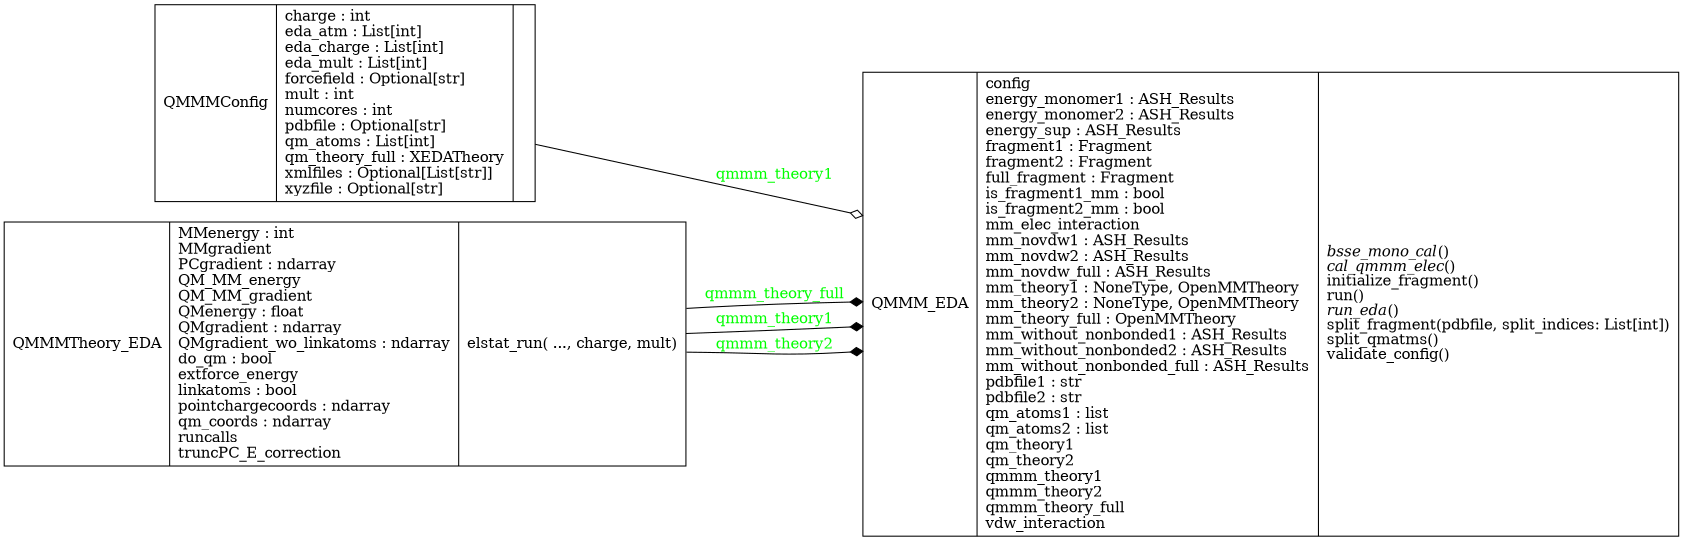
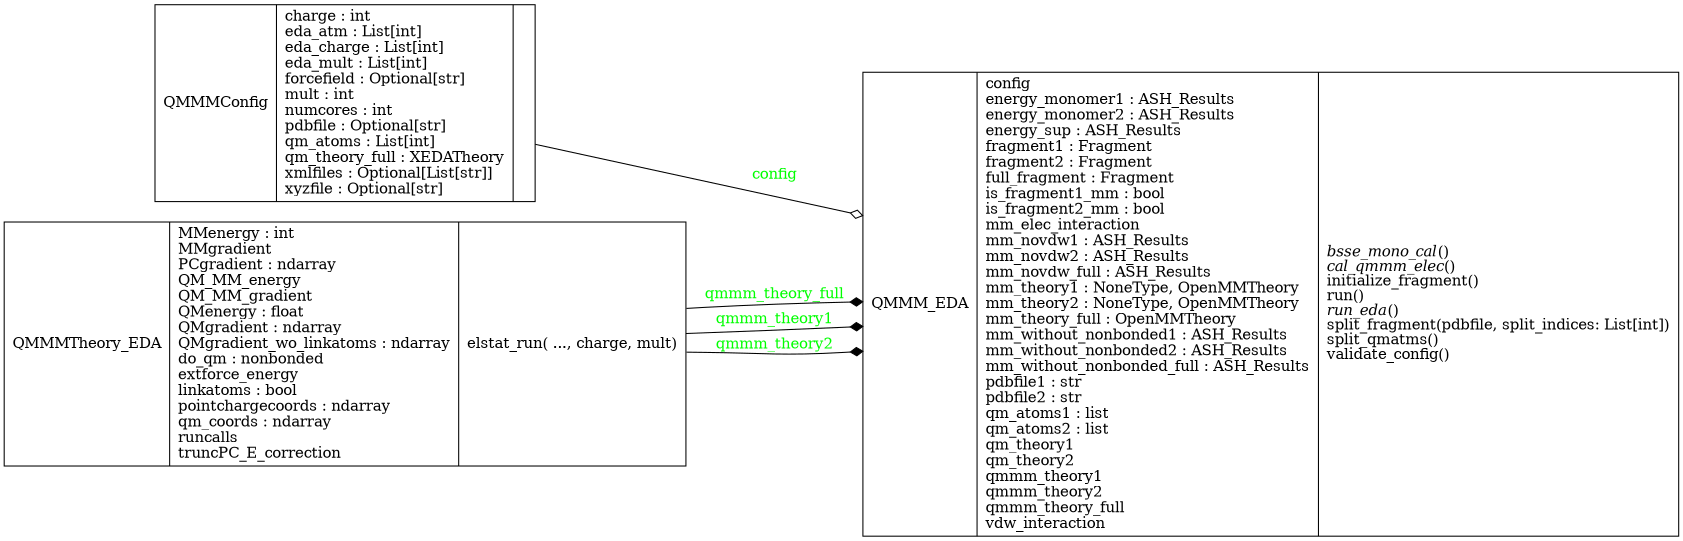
edge "QMMMConfig" -> "QMMM_EDA": label "qmmm_theory1" -> "config"
node "QMMMTheory_EDA": text "do_qm : bool" -> "do_qm : nonbonded"
